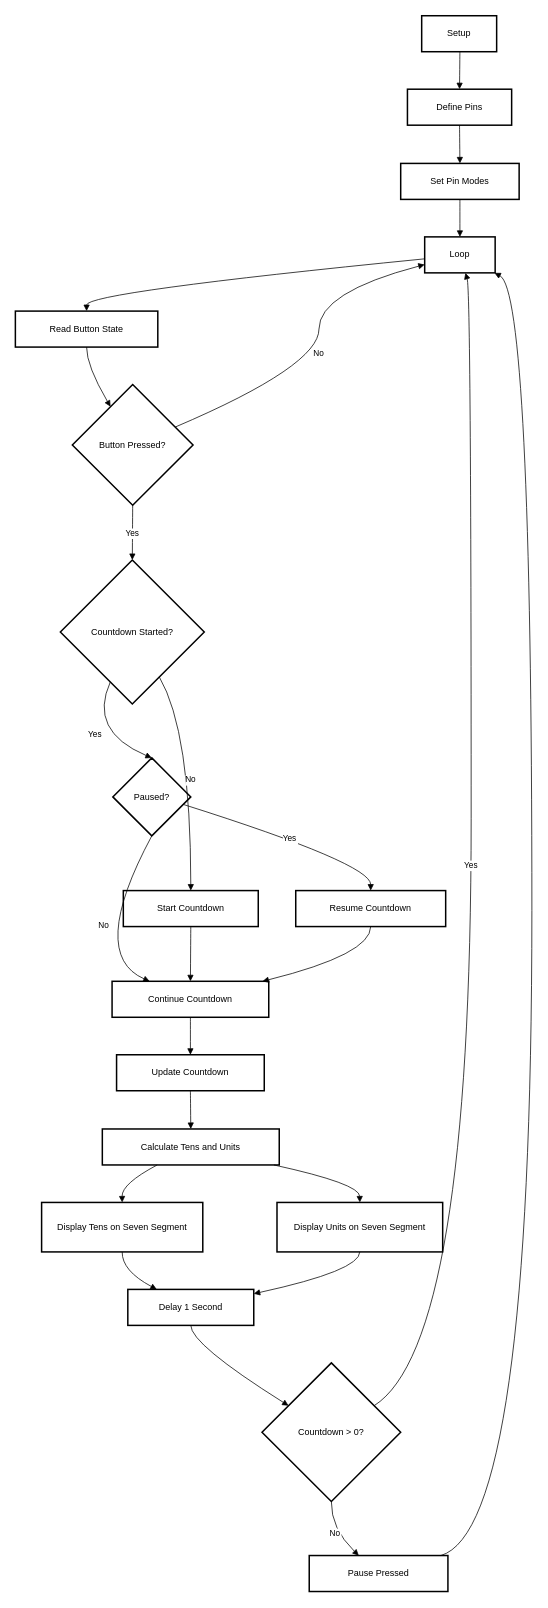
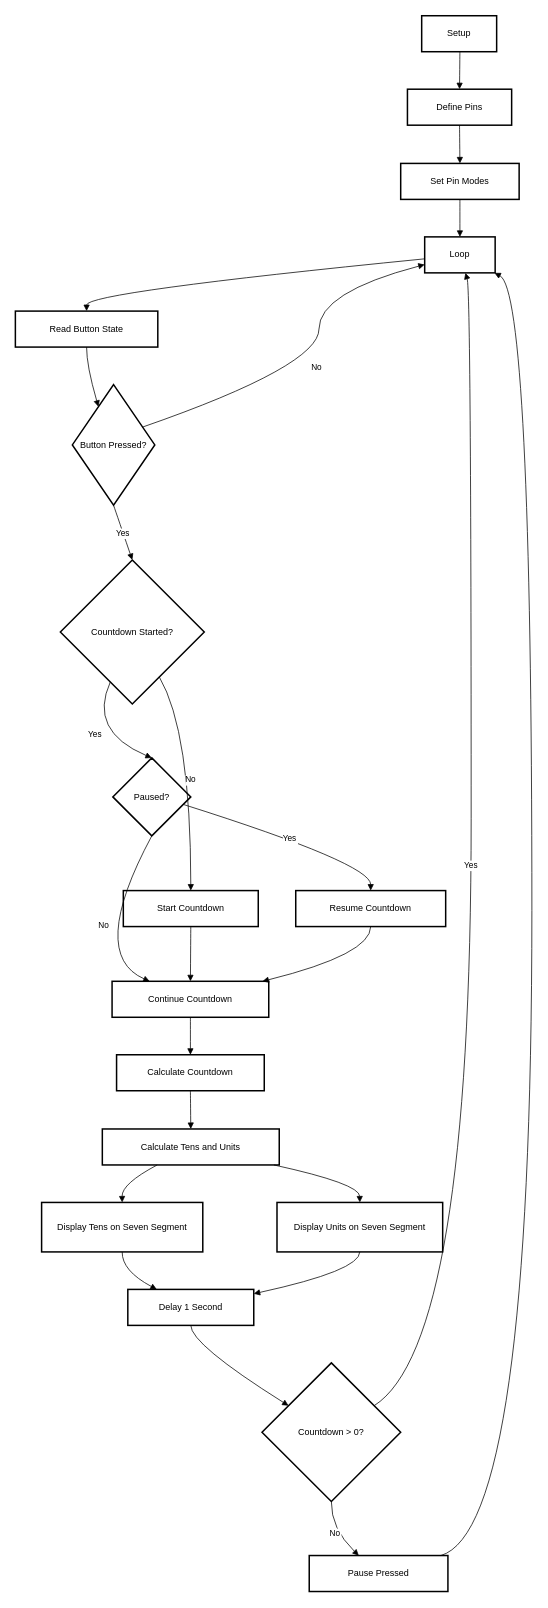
node "Button Pressed?": size 121x121 -> 83x121
node "Update Countdown": label "Update Countdown" -> "Calculate Countdown"
